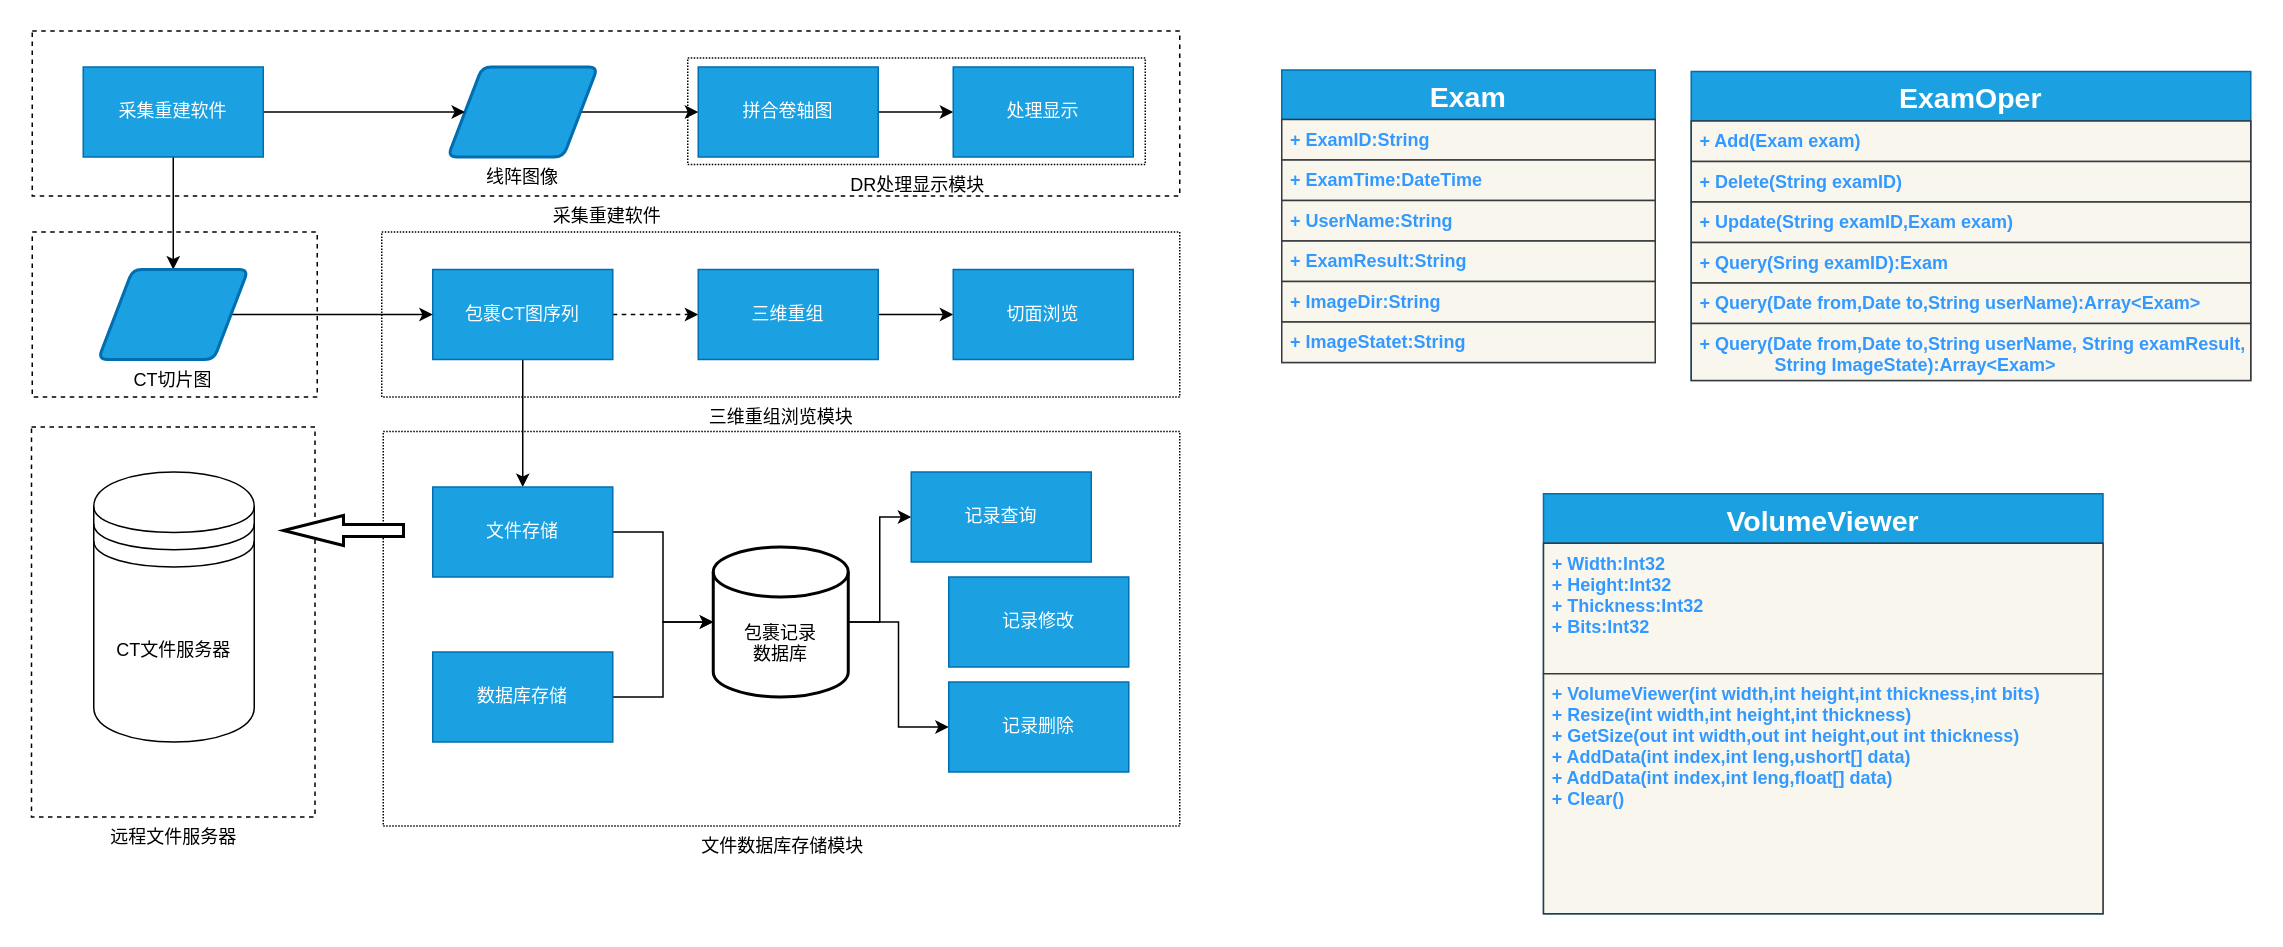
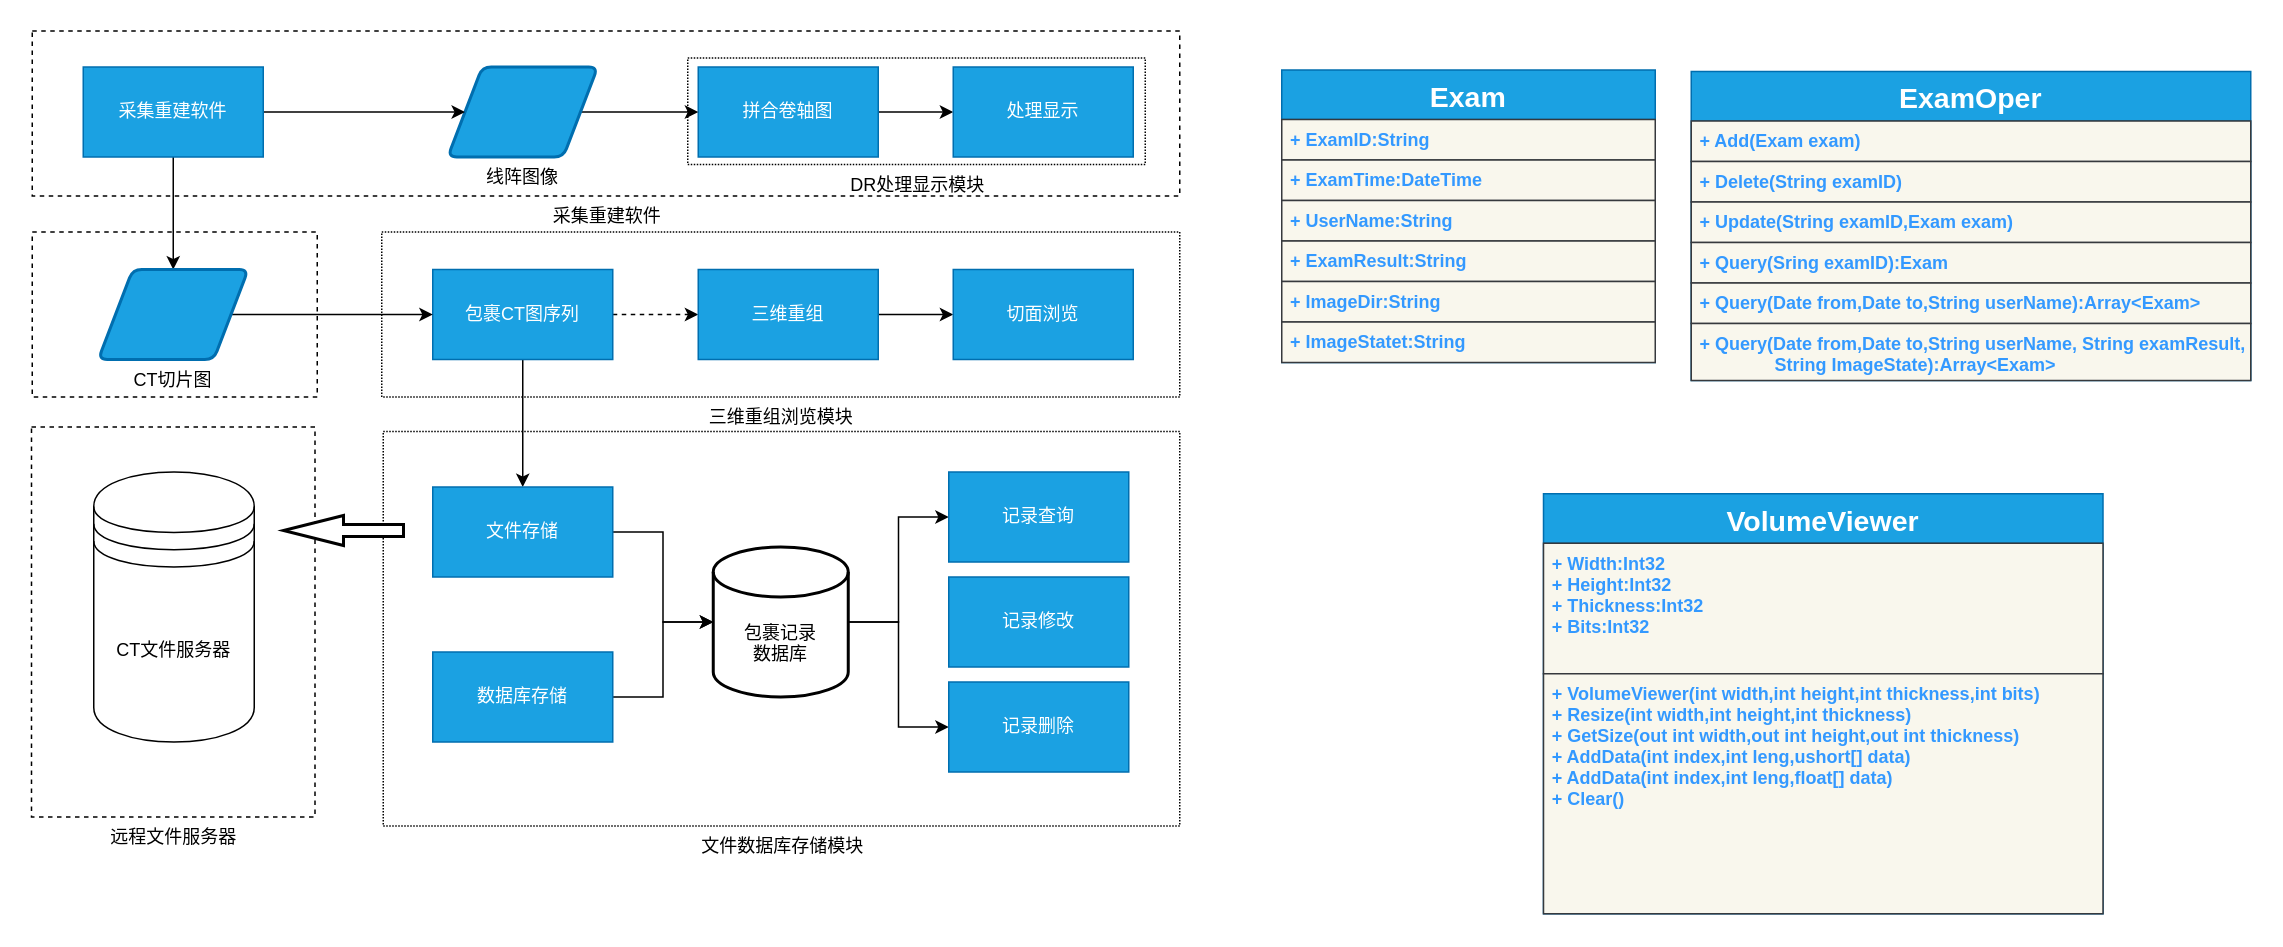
node "记录查询": moved (1001, 517) -> (1039, 517)
